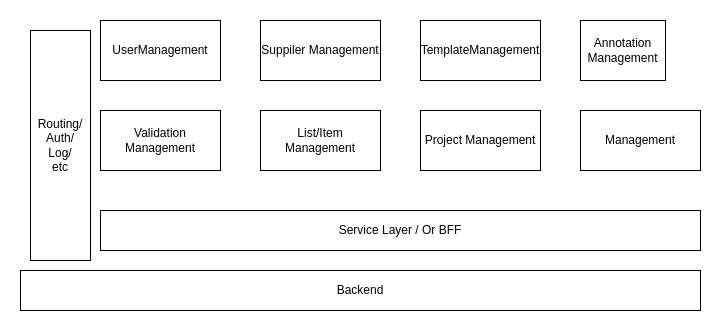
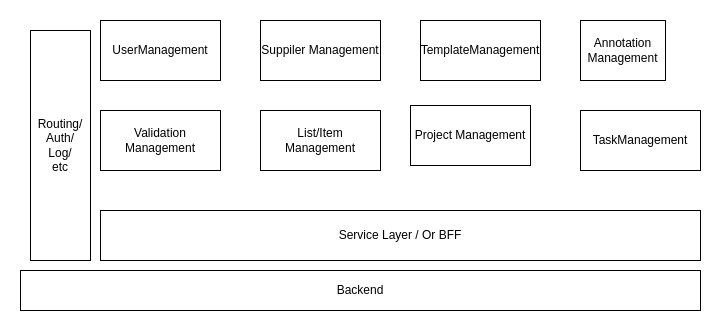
node "Project Management": moved (481, 141) -> (471, 136)
node "Management": label "Management" -> "TaskManagement"
node "Service Layer / Or BFF": size 600x40 -> 600x50
